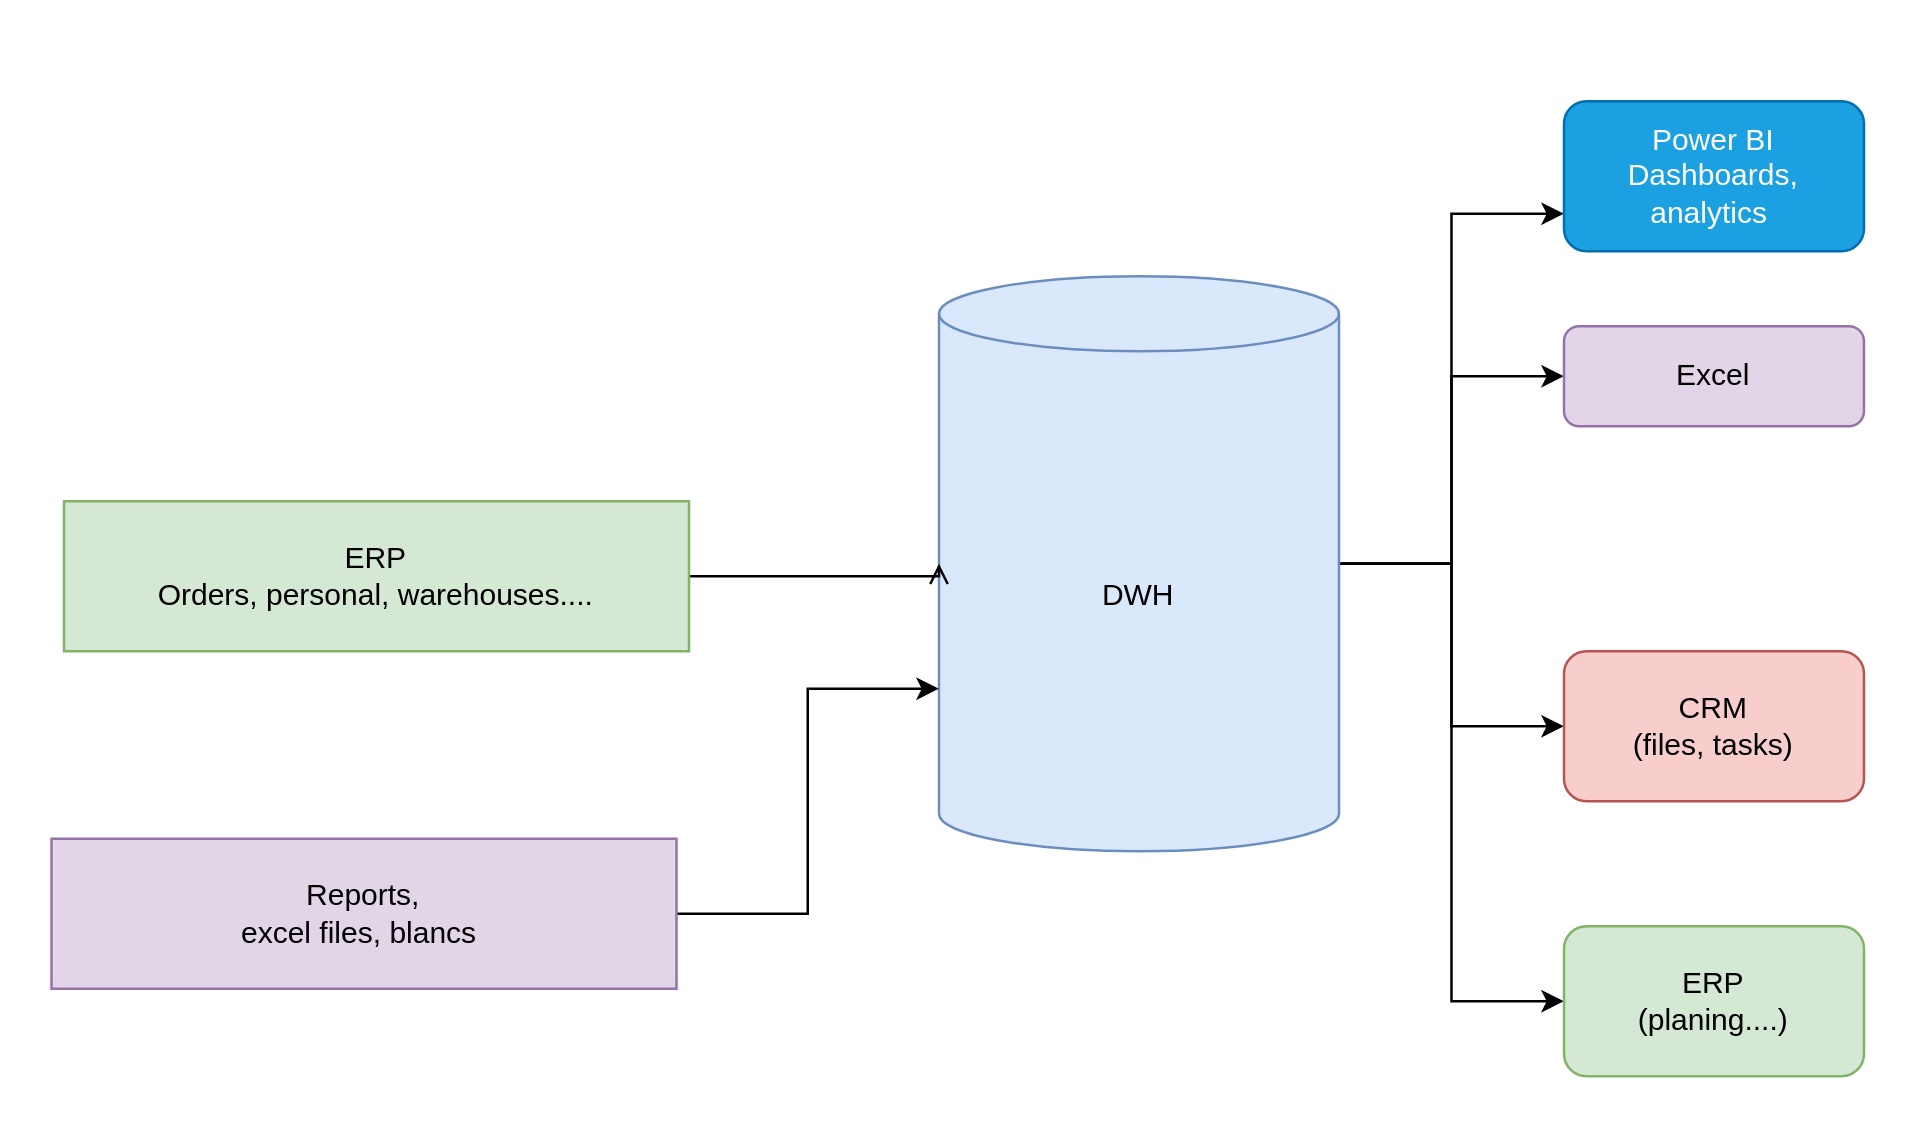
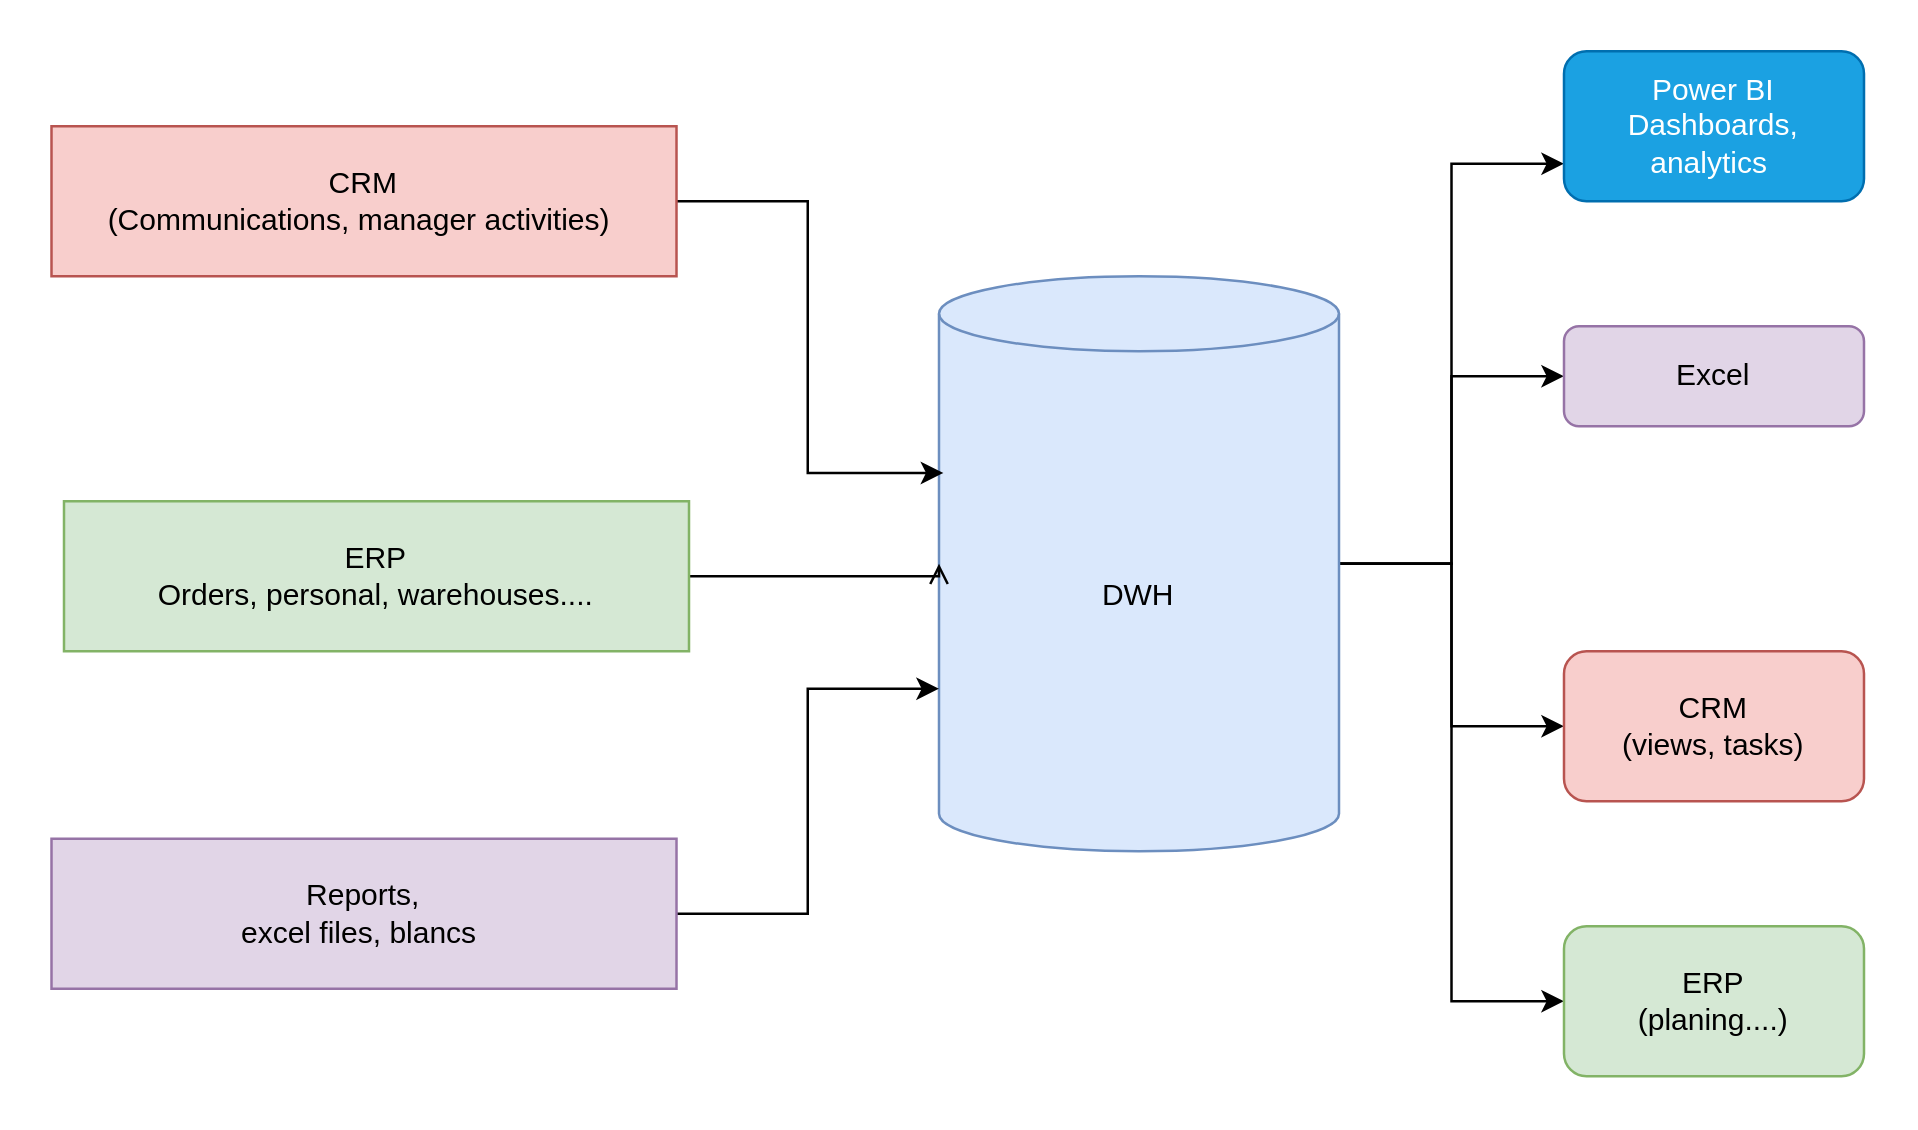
node "Power BI Dashboards, analytics": moved (1714, 176) -> (1714, 126)
node "CRM (Communications, manager activities)": added
edge "CRM (Communications, manager activities)" -> "DWH": added
node "CRM (files, tasks)": label "CRM (files, tasks)" -> "CRM (views, tasks)"
